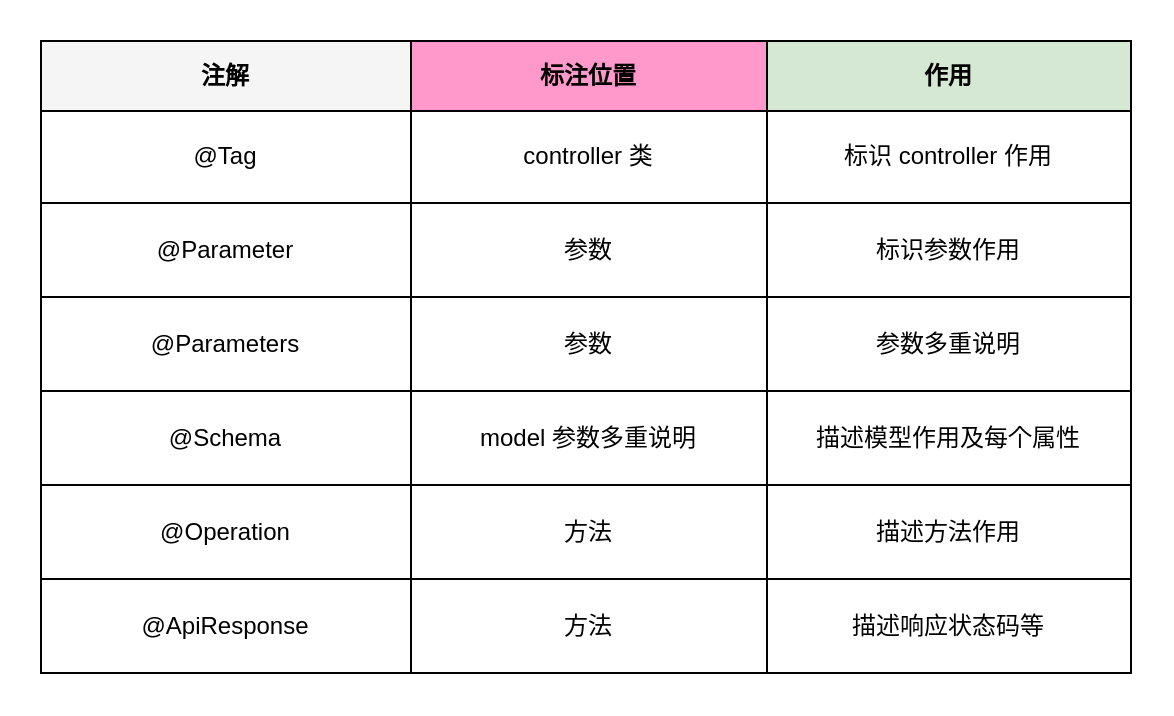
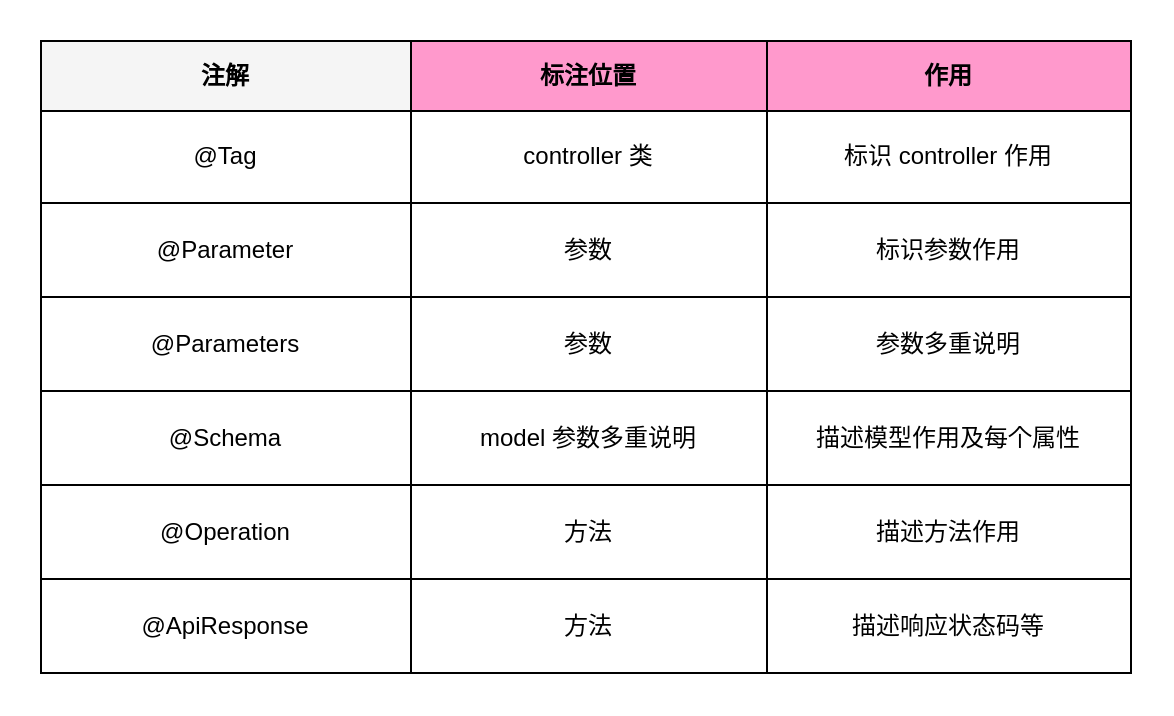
node "作用": fillcolor #d5e8d4 -> #ff99cc
